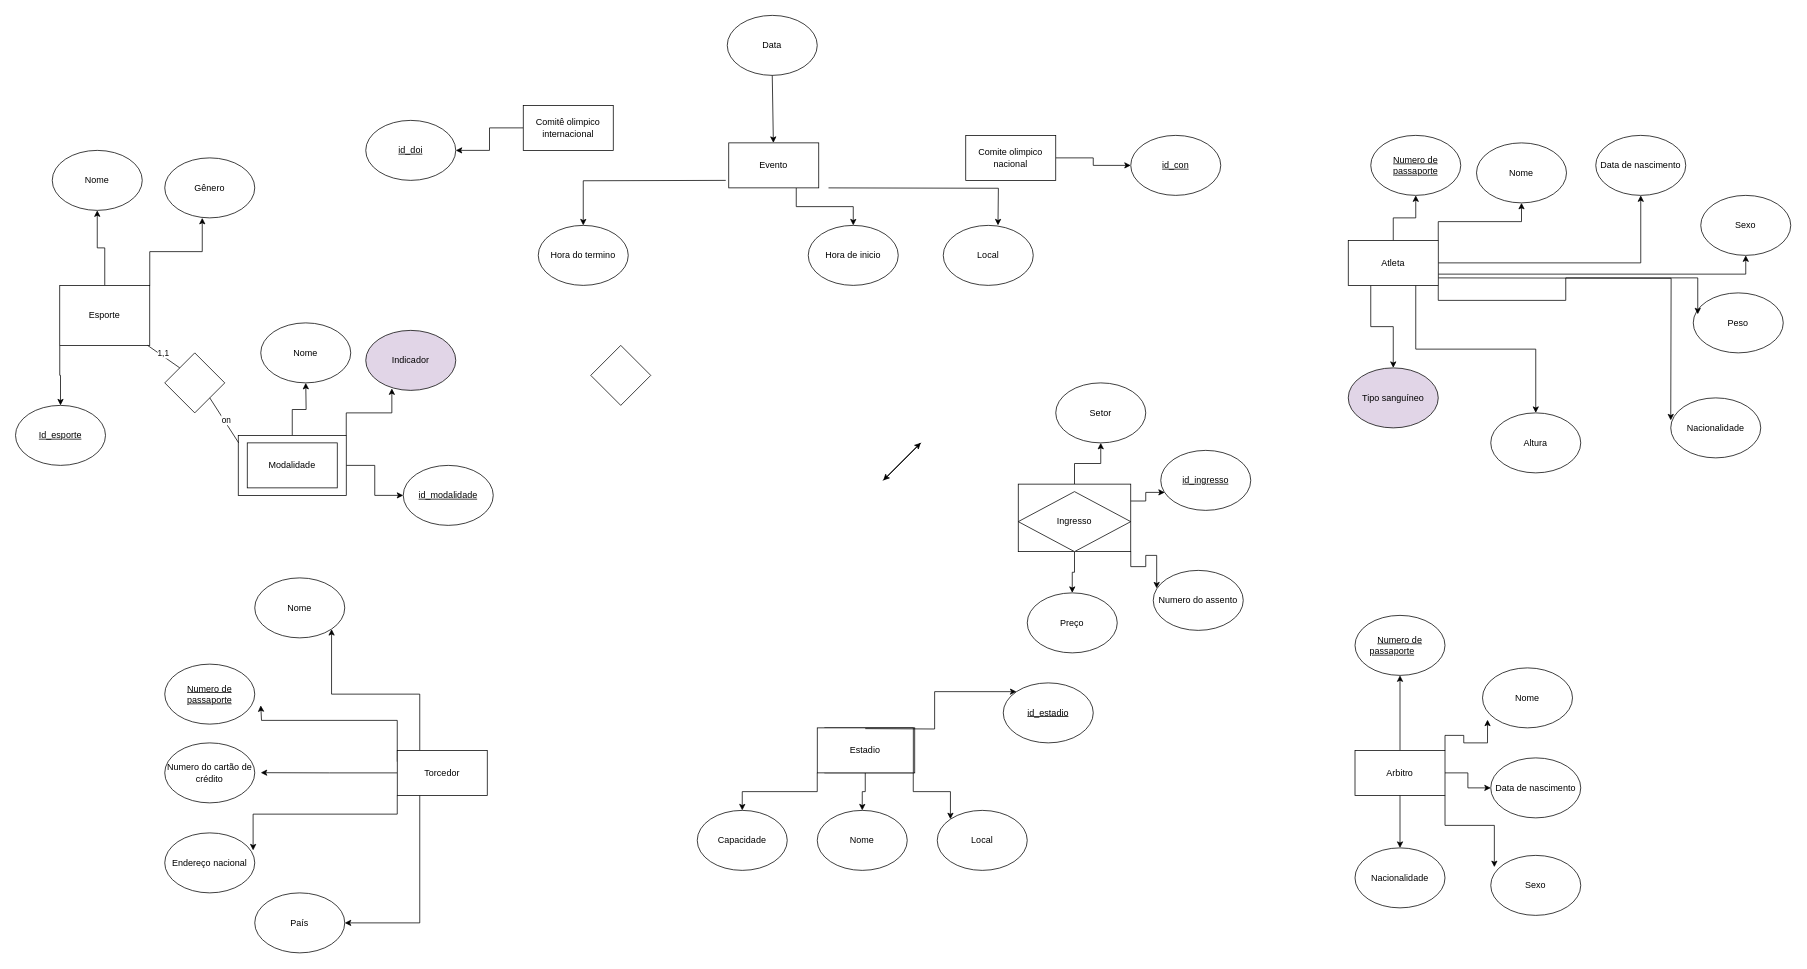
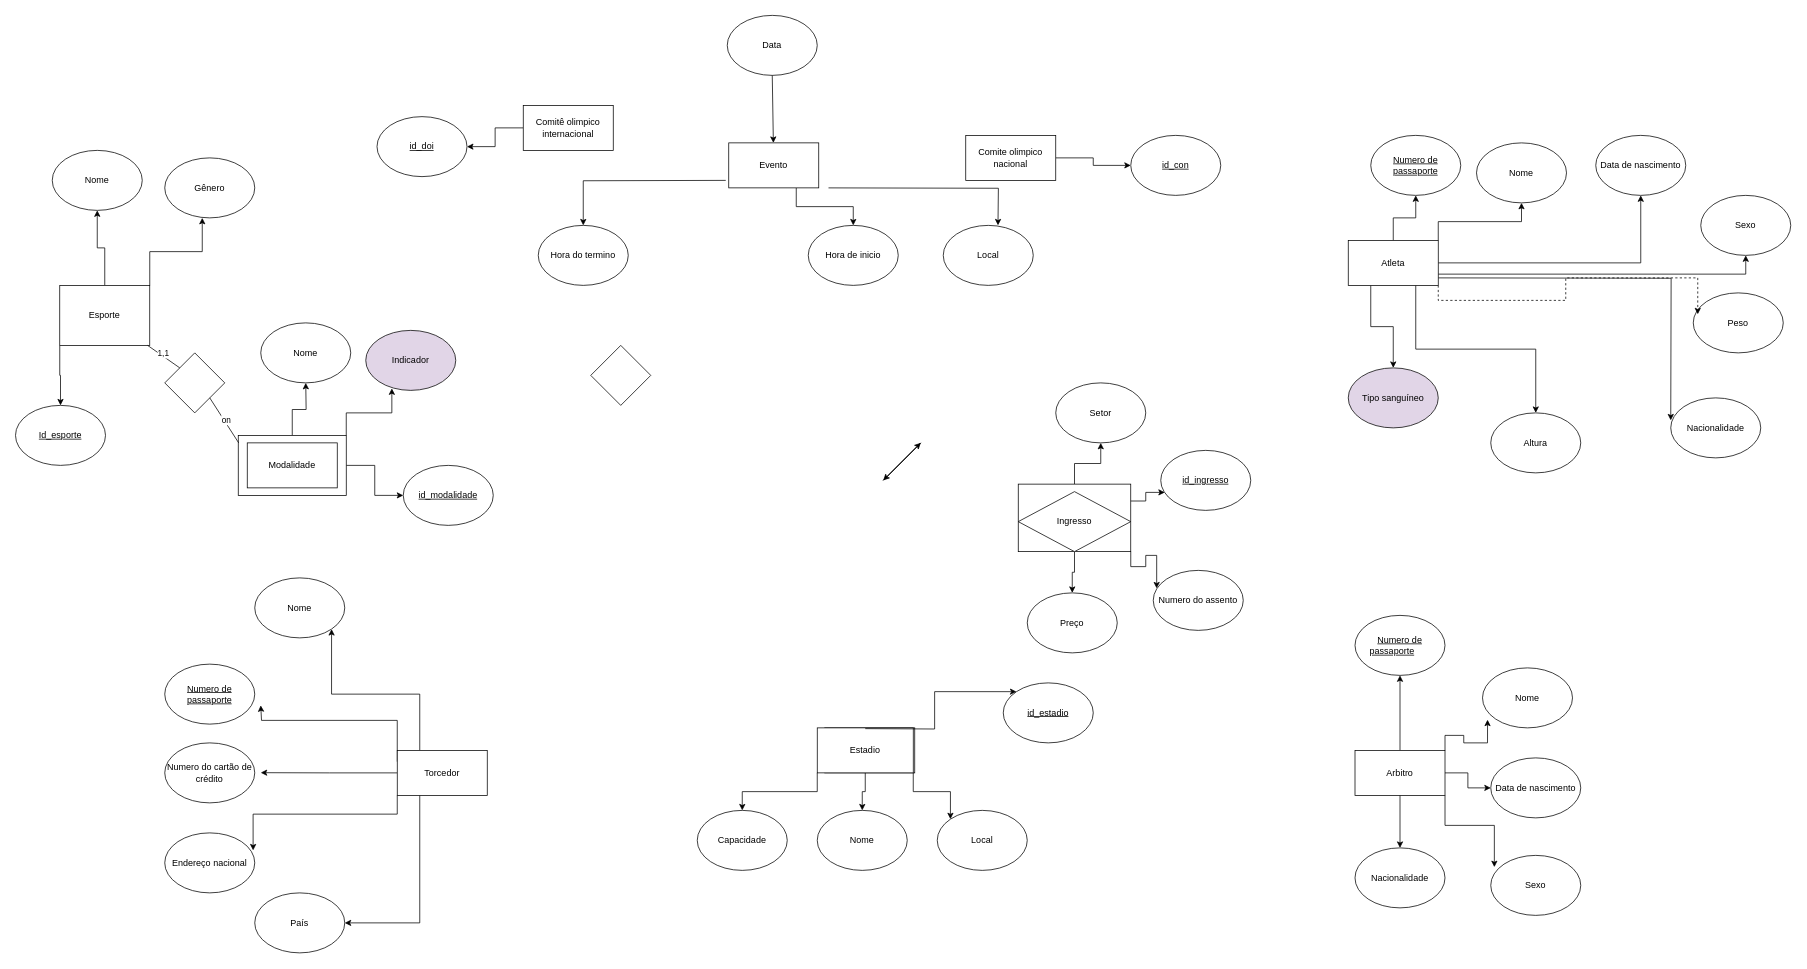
node "id_doi": moved (411, 150) -> (422, 147)
edge "Atleta" -> "Peso": style solid -> dashed
